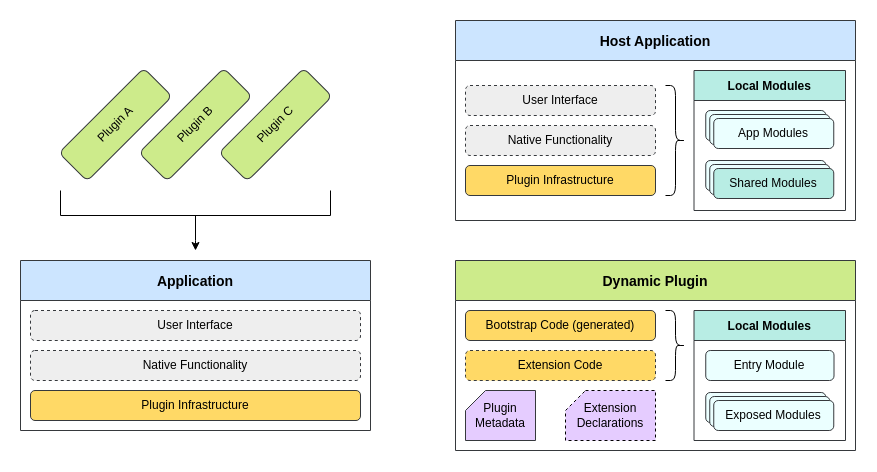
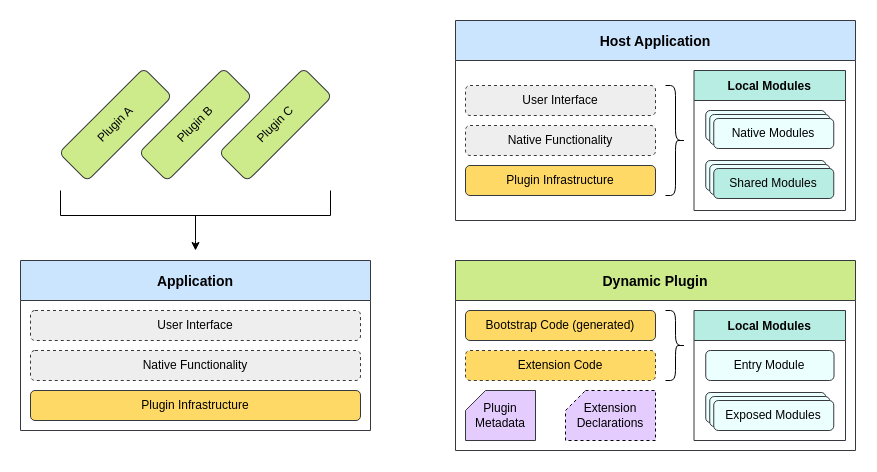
node "App Modules": label "App Modules" -> "Native Modules"
